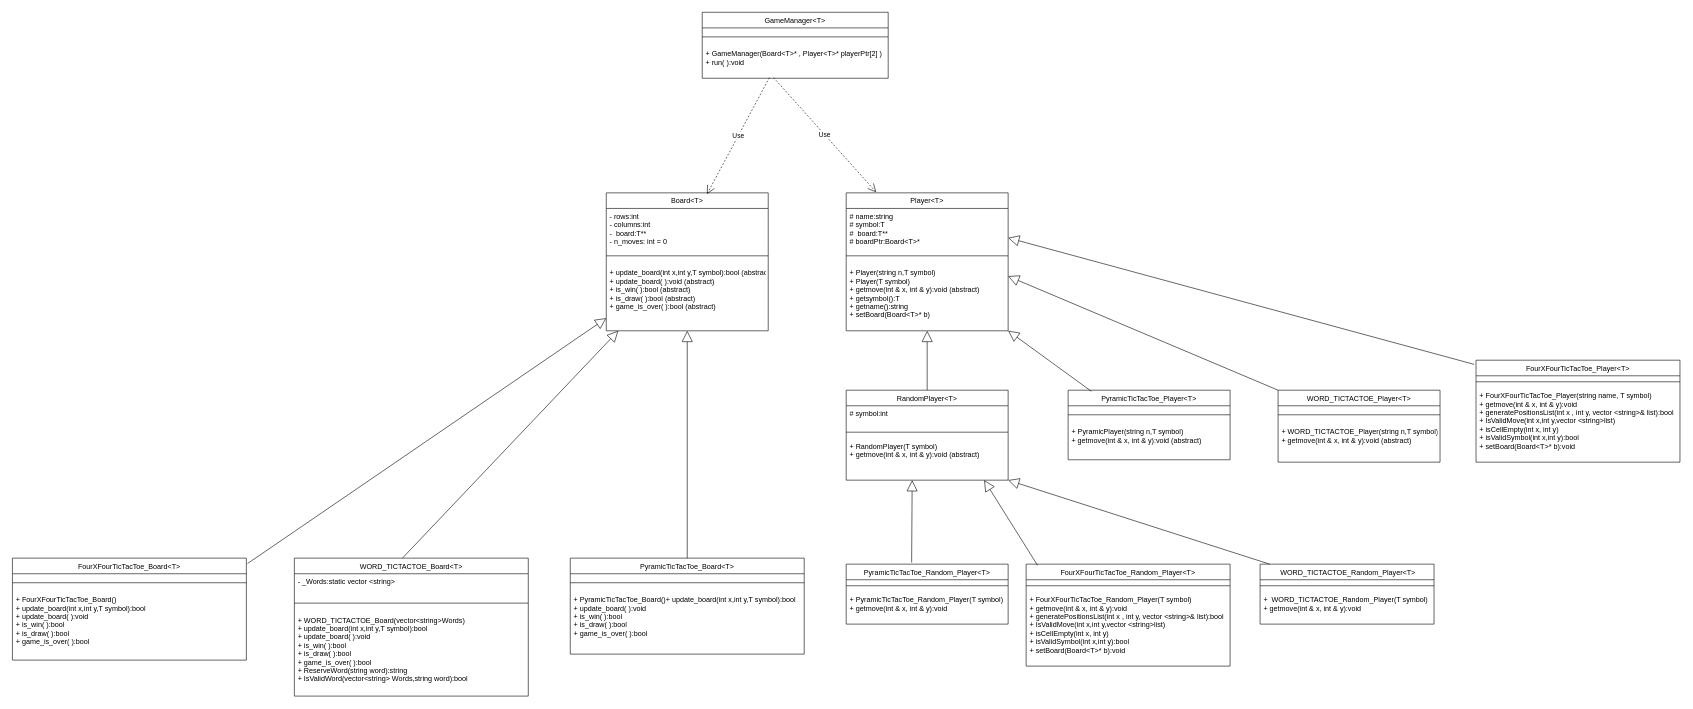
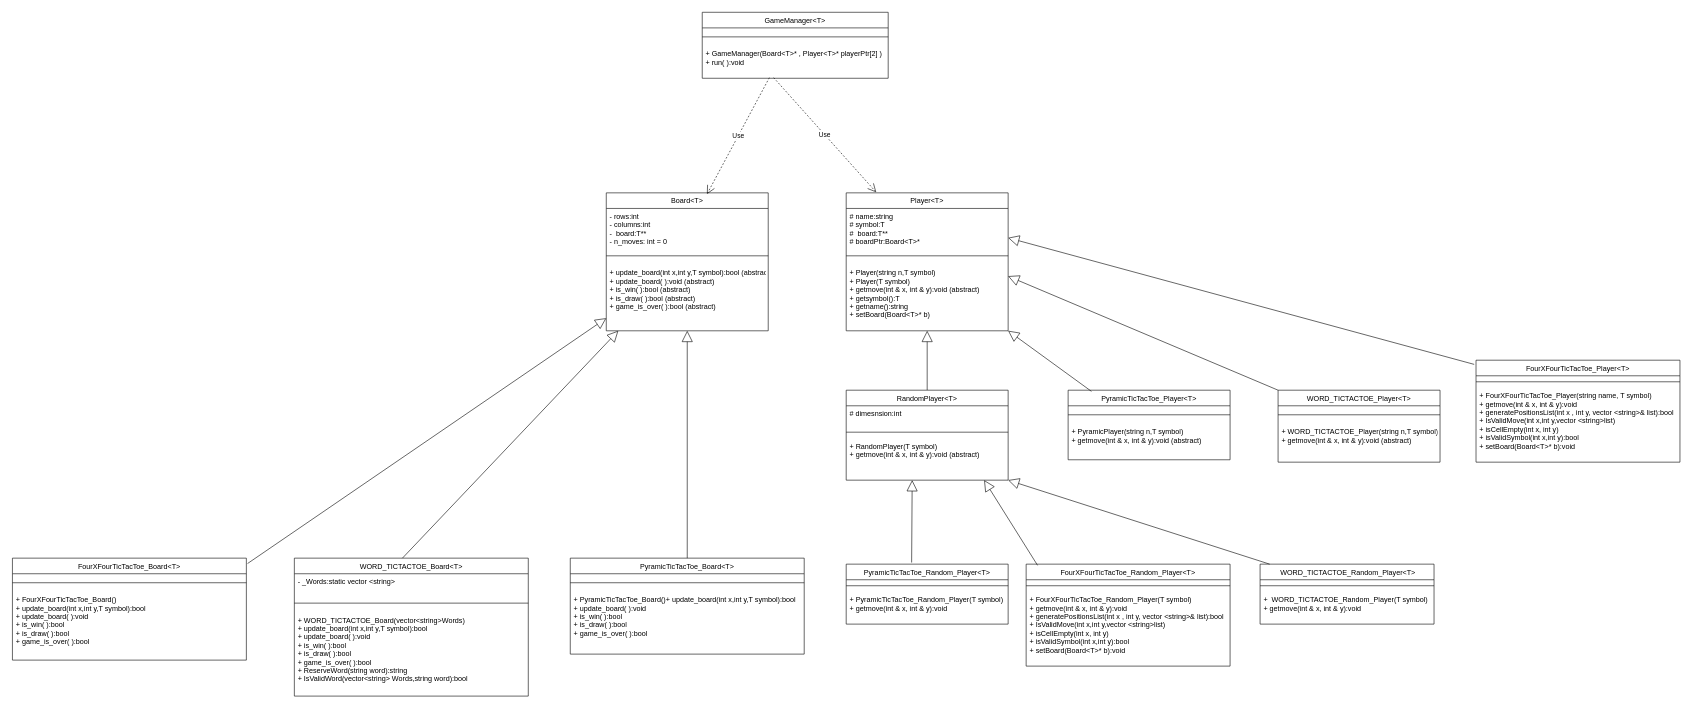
node "# symbol:int": label "# symbol:int" -> "# dimesnsion:int"
